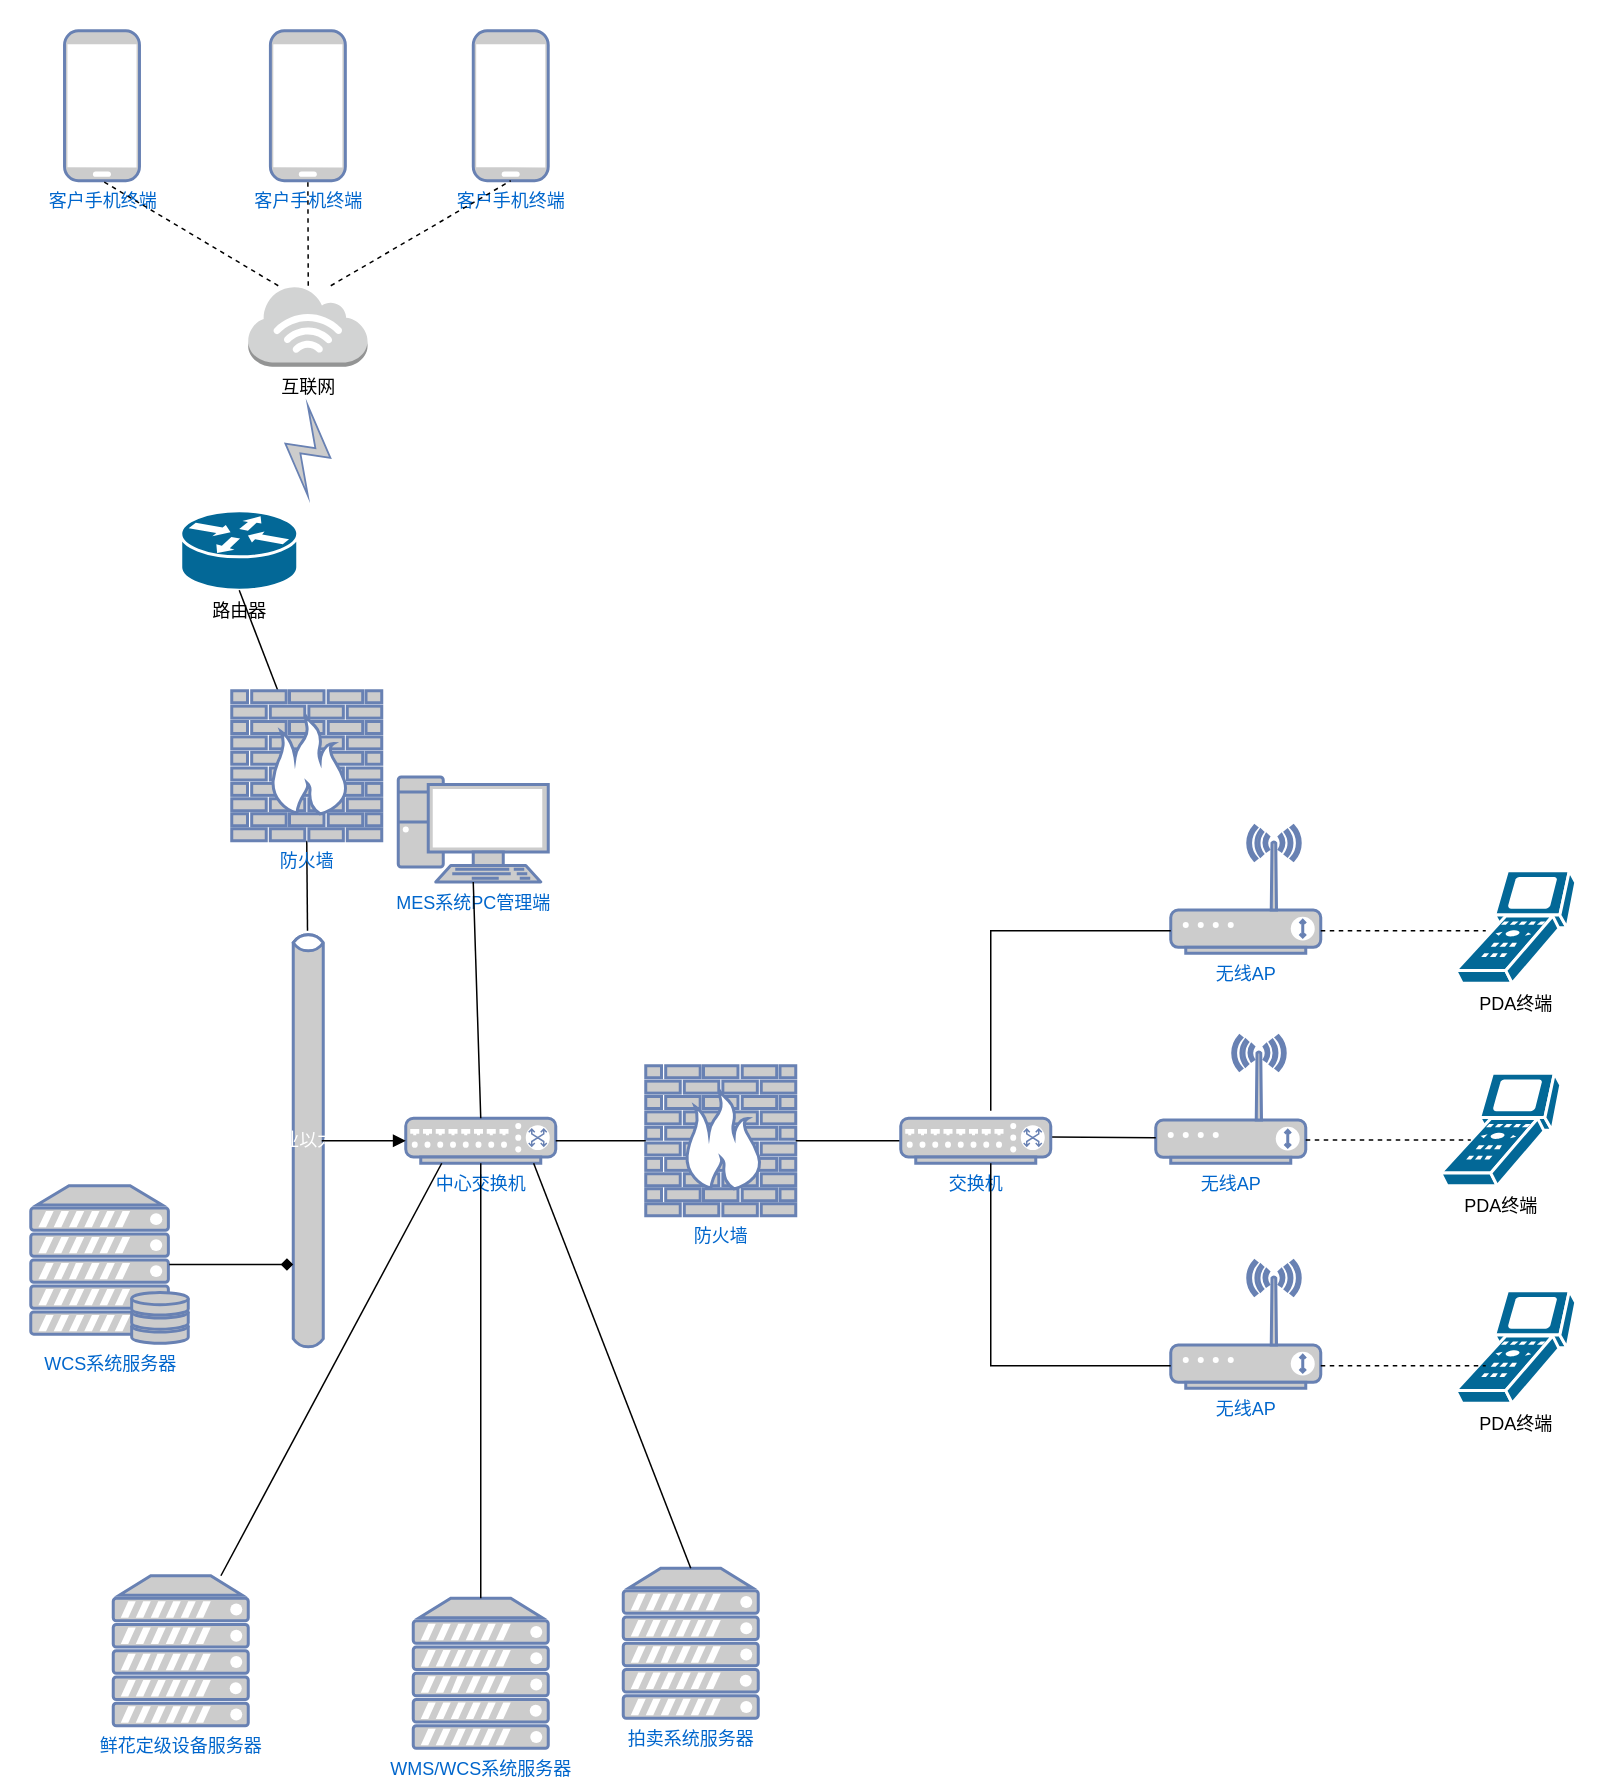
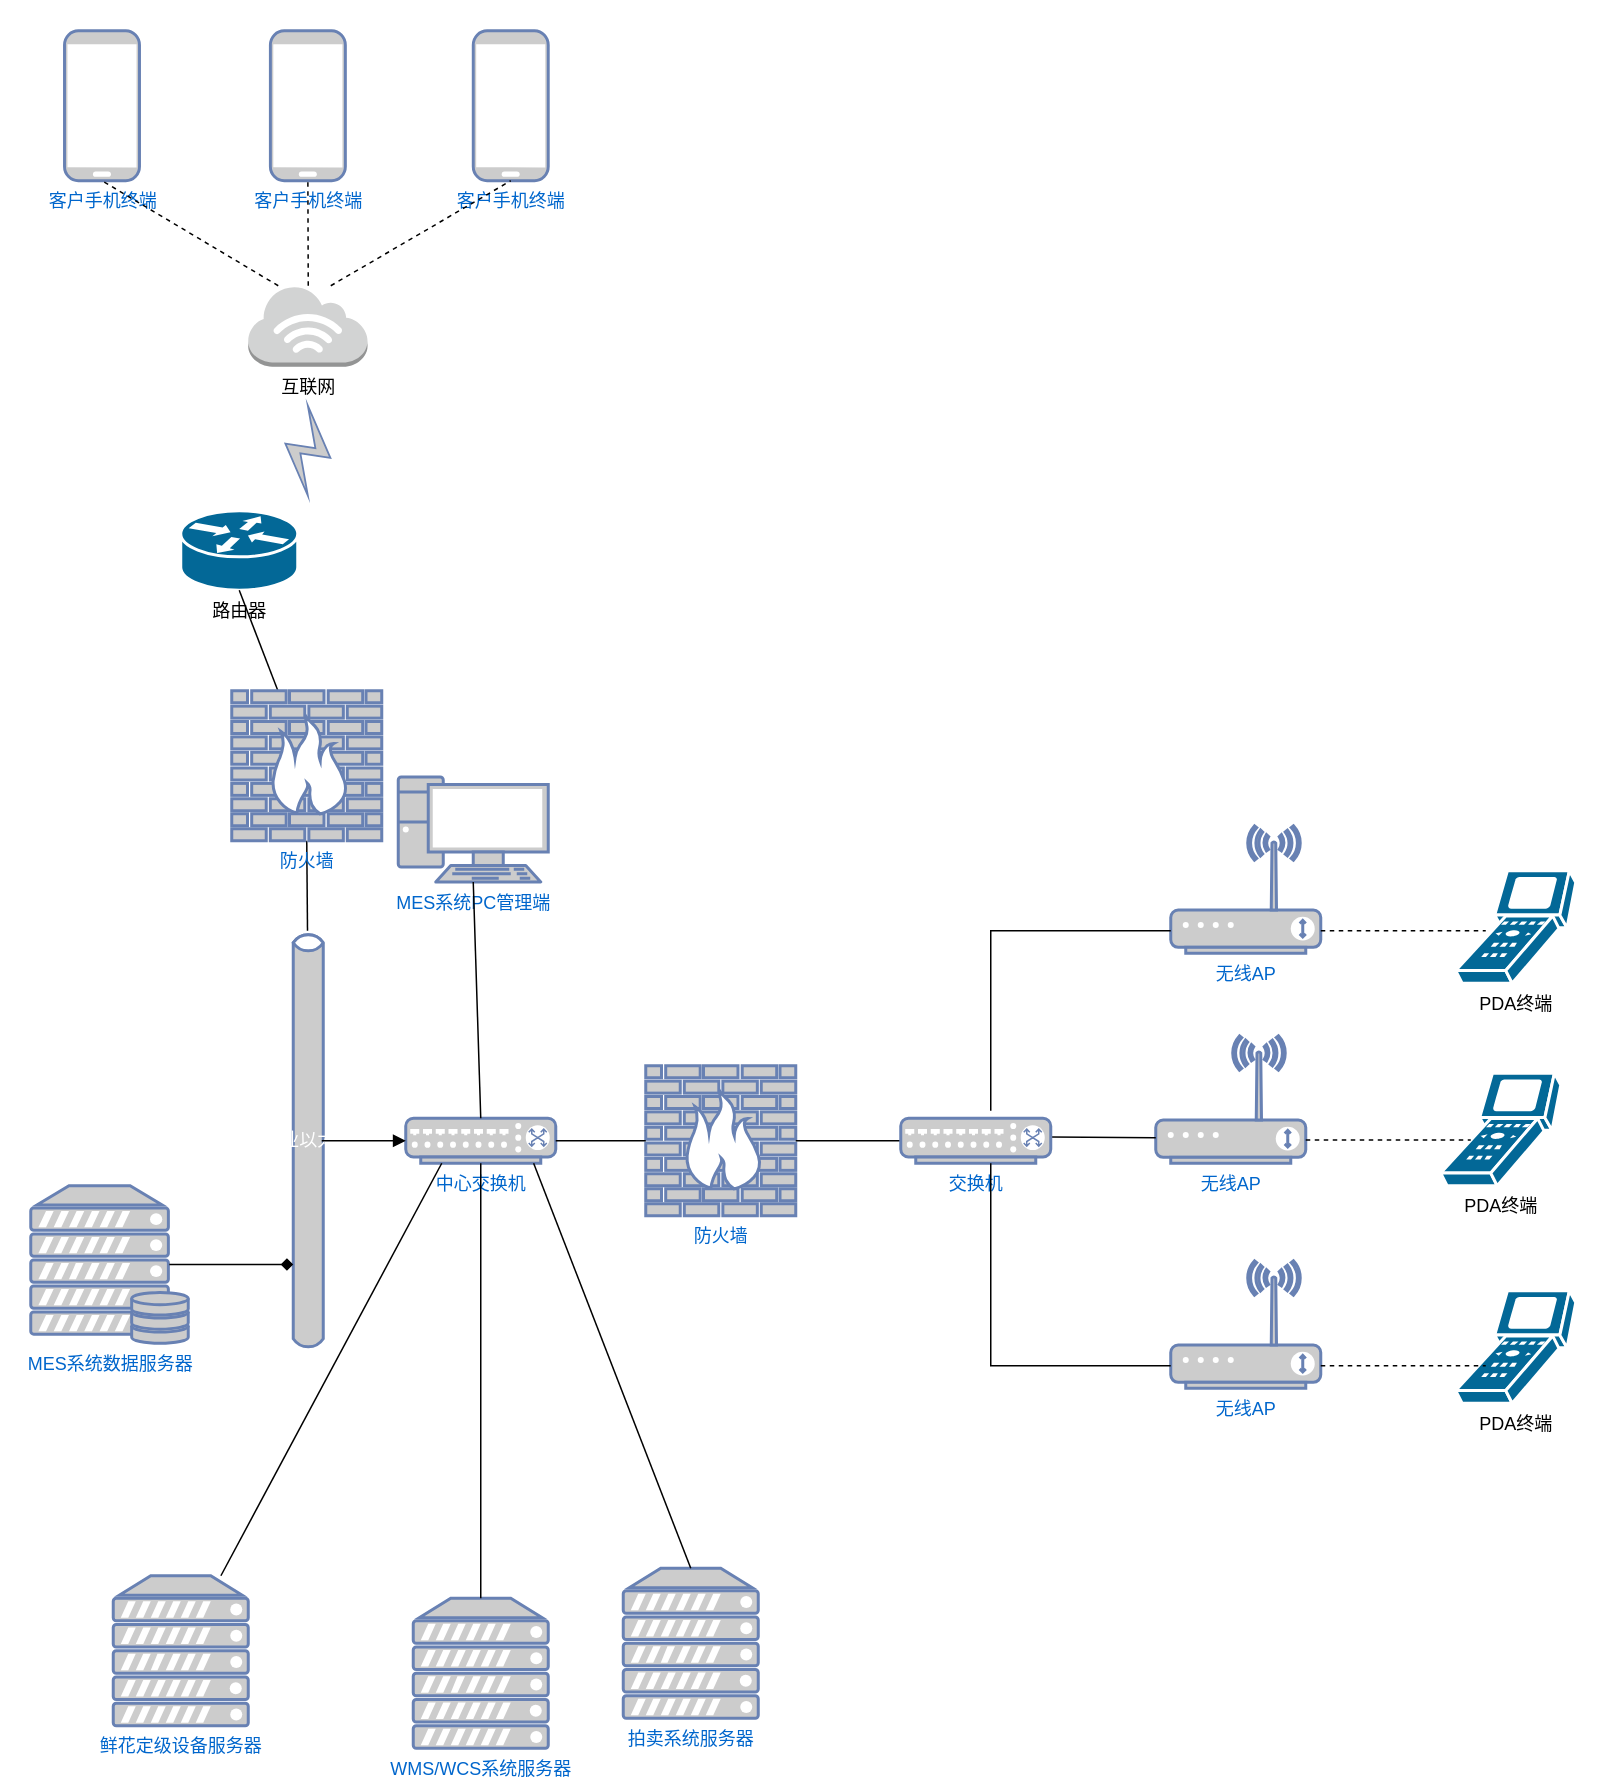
node "WCS系统服务器": label "WCS系统服务器" -> "MES系统数据服务器"
